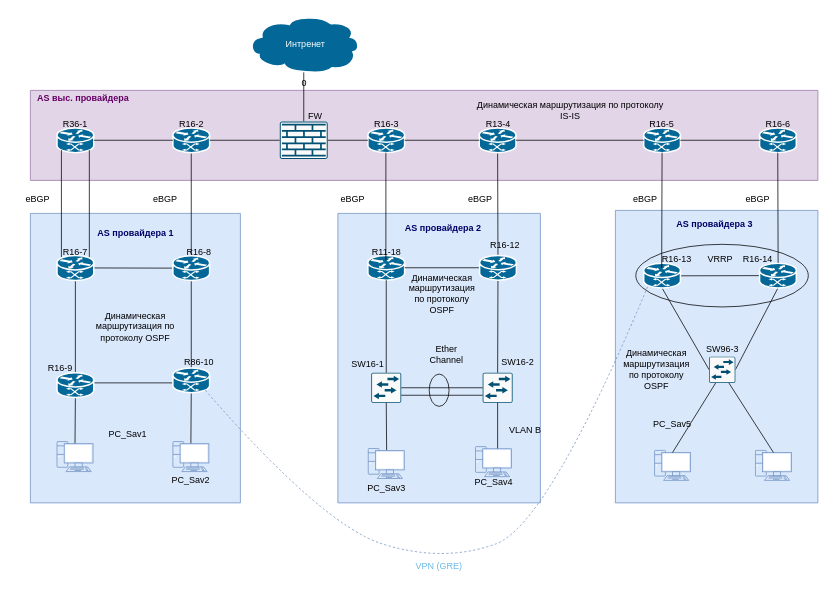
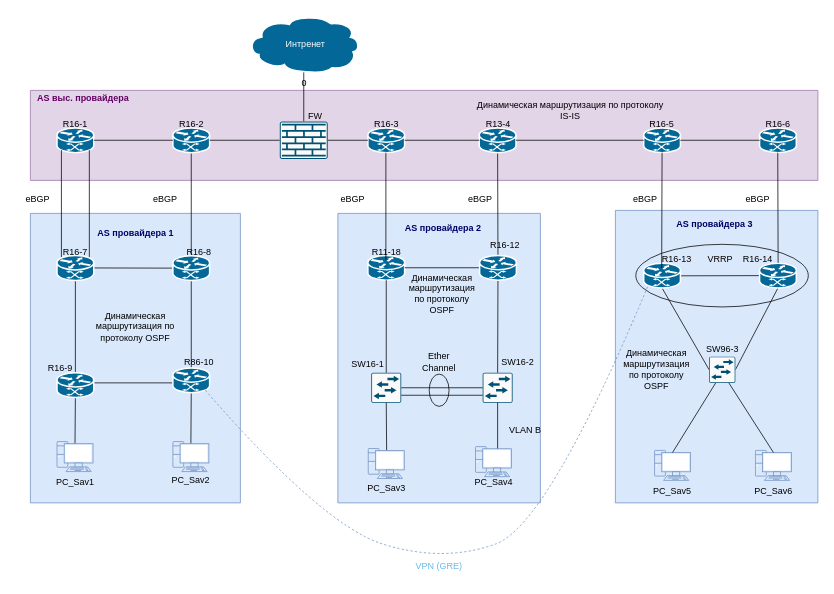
node "R36-1": label "R36-1" -> "R16-1"
node "Ether Channel": moved (447, 354) -> (439, 362)
node "PC_Sav5": moved (673, 424) -> (673, 492)
node "PC_Sav1": moved (128, 434) -> (75, 483)
node "PC_Sav6": added
